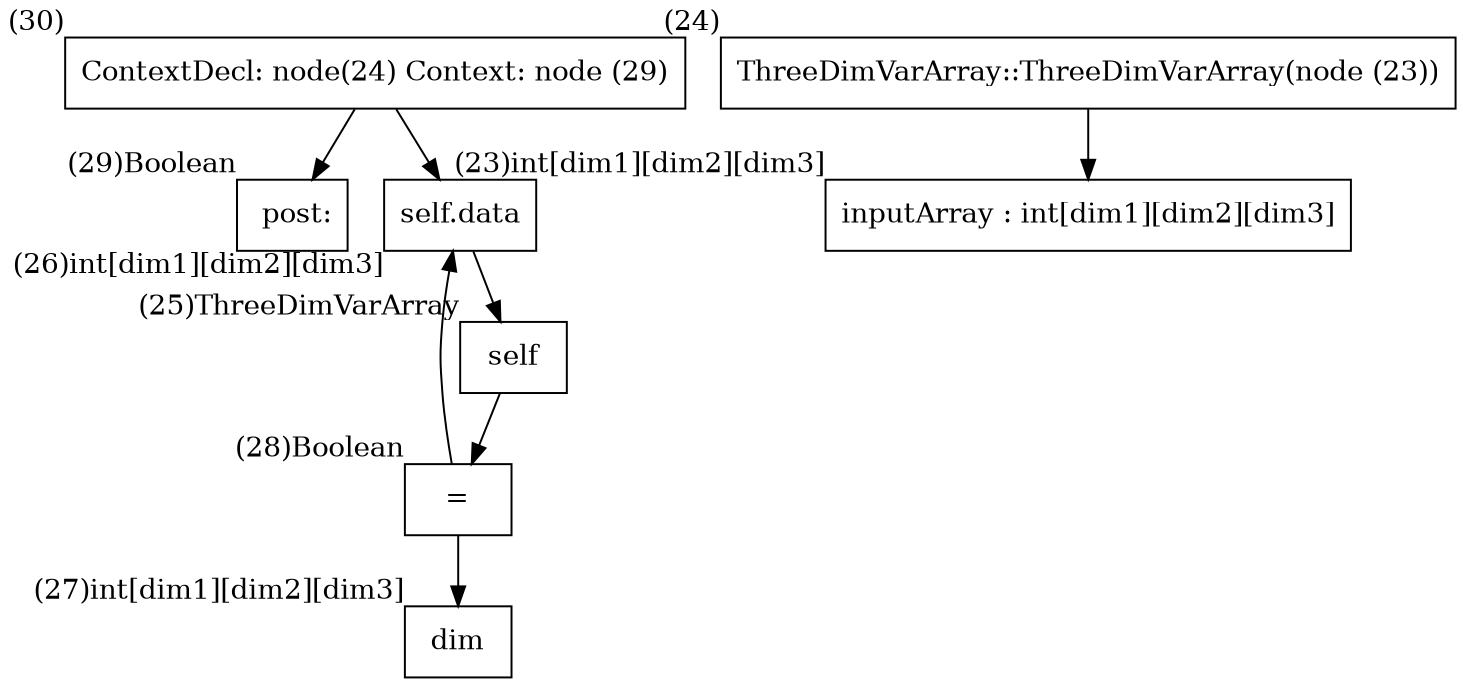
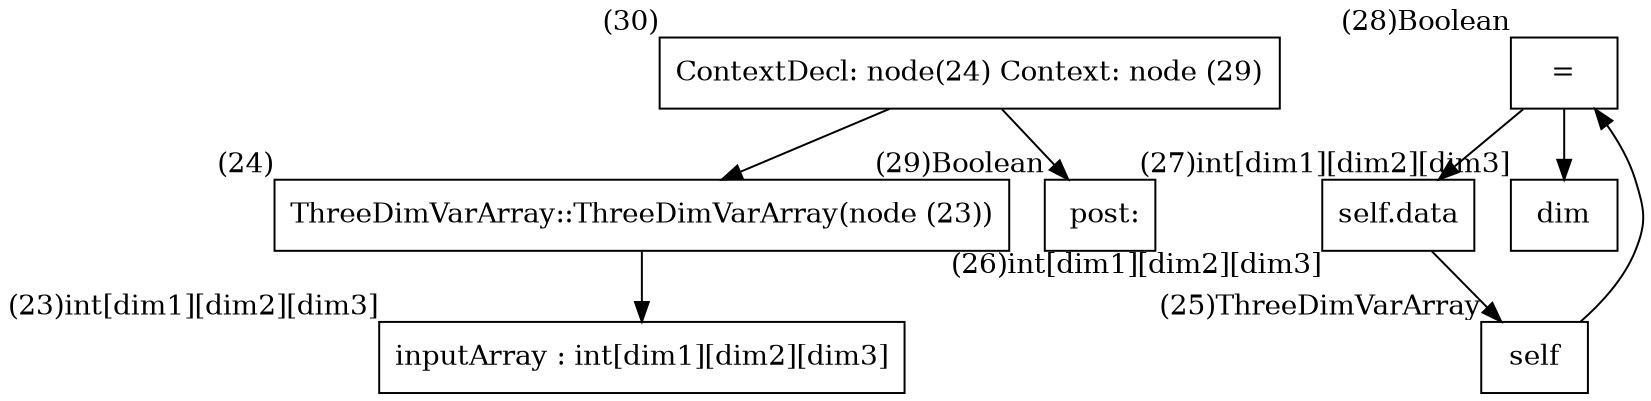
edge "ContextDecl: node(24) Context: node (29) (30)" -> "self.data (26)int[dim1][dim2][dim3]": now "ContextDecl: node(24) Context: node (29) (30)" -> "ThreeDimVarArray::ThreeDimVarArray(node (23)) (24)"
